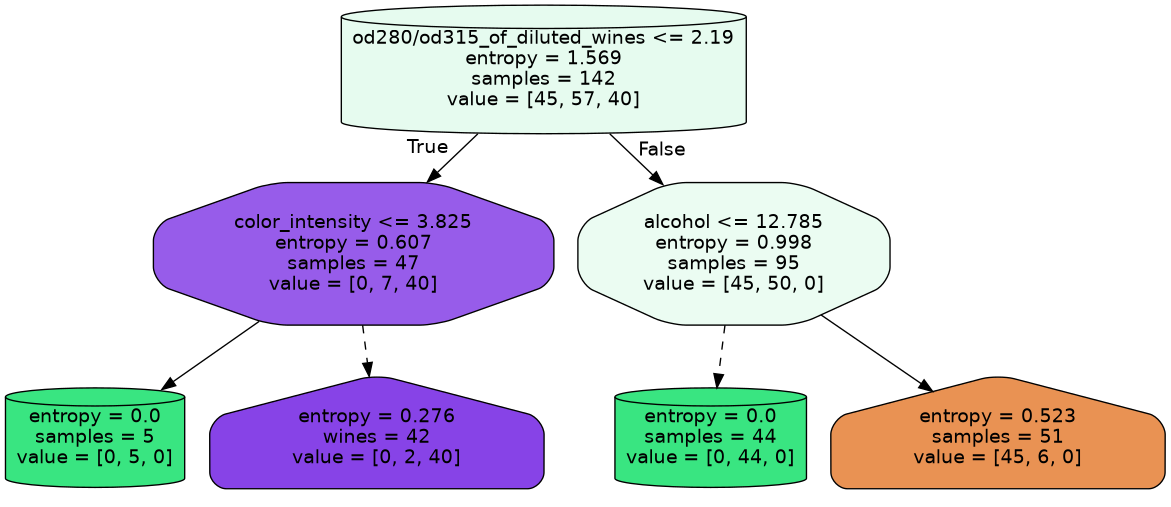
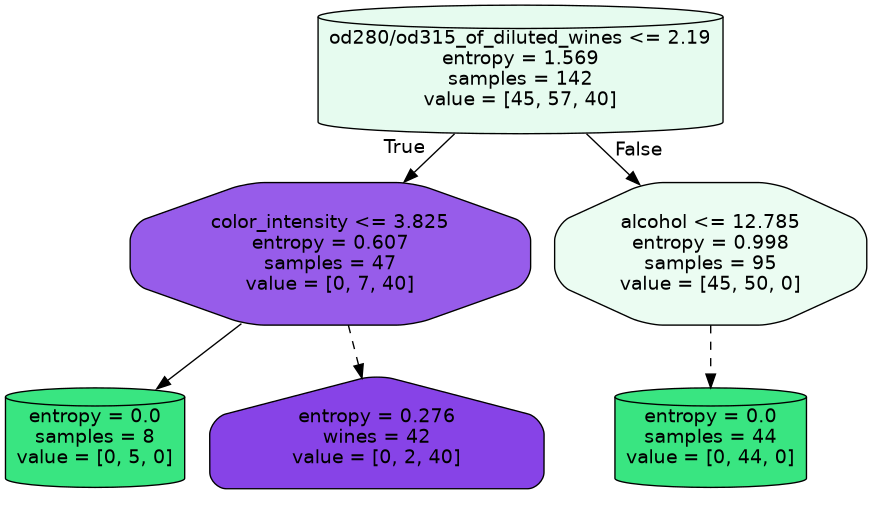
node "entropy = 0.0 samples = 5 value = [0, 5, 0]": label "entropy = 0.0 samples = 5 value = [0, 5, 0]" -> "entropy = 0.0 samples = 8 value = [0, 5, 0]"
node "entropy = 0.523 samples = 51 value = [45, 6, 0]": removed
